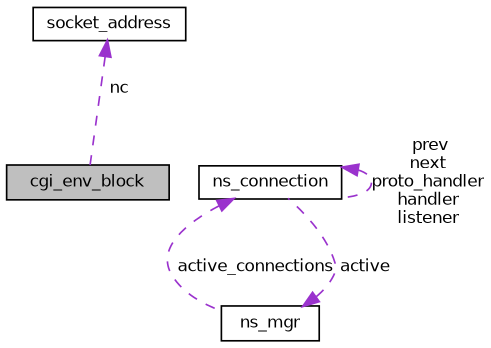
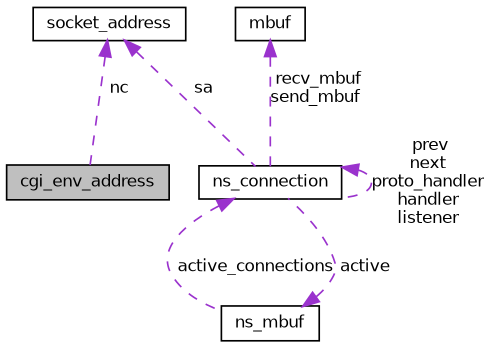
node "mbuf": added
edge "ns_connection" -> "socket_address": added, label "sa"
node "cgi_env_block": label "cgi_env_block" -> "cgi_env_address"
node "ns_mgr": label "ns_mgr" -> "ns_mbuf"
